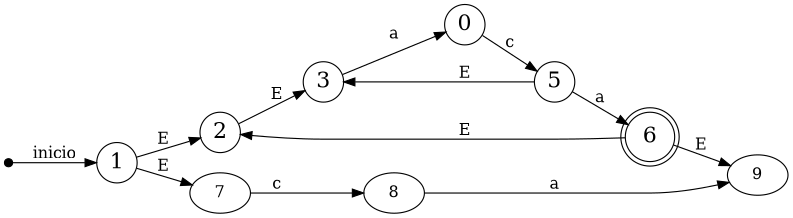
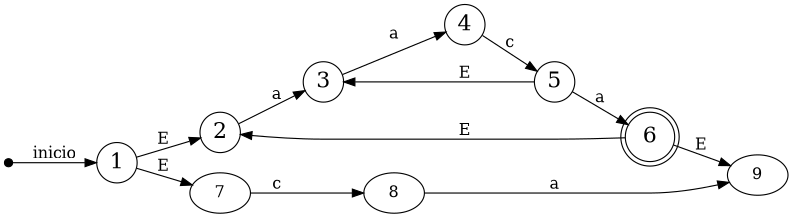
node "0": label "0" -> "4"
edge "2" -> "3": label "E" -> "a"
